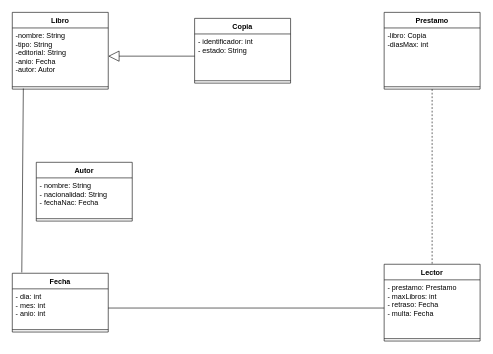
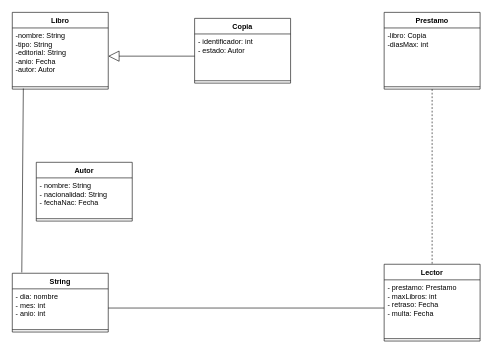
node "- identificador: int - estado: String": label "- identificador: int - estado: String" -> "- identificador: int - estado: Autor"
node "Fecha": label "Fecha" -> "String"
node "- dia: int - mes: int - anio: int": label "- dia: int - mes: int - anio: int" -> "- dia: nombre - mes: int - anio: int"
